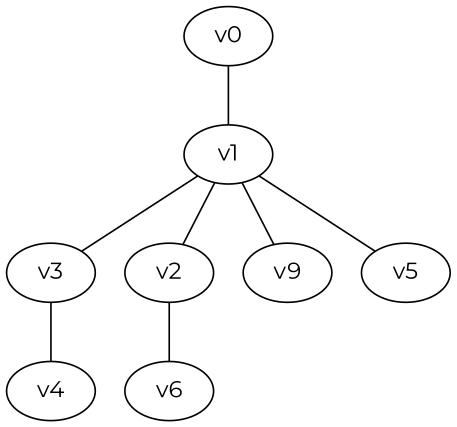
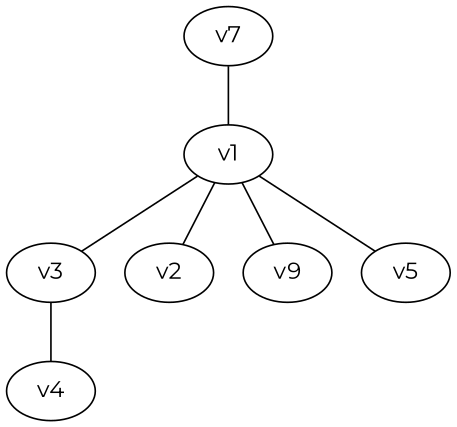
node "v0": label "v0" -> "v7"
node "v6": removed
